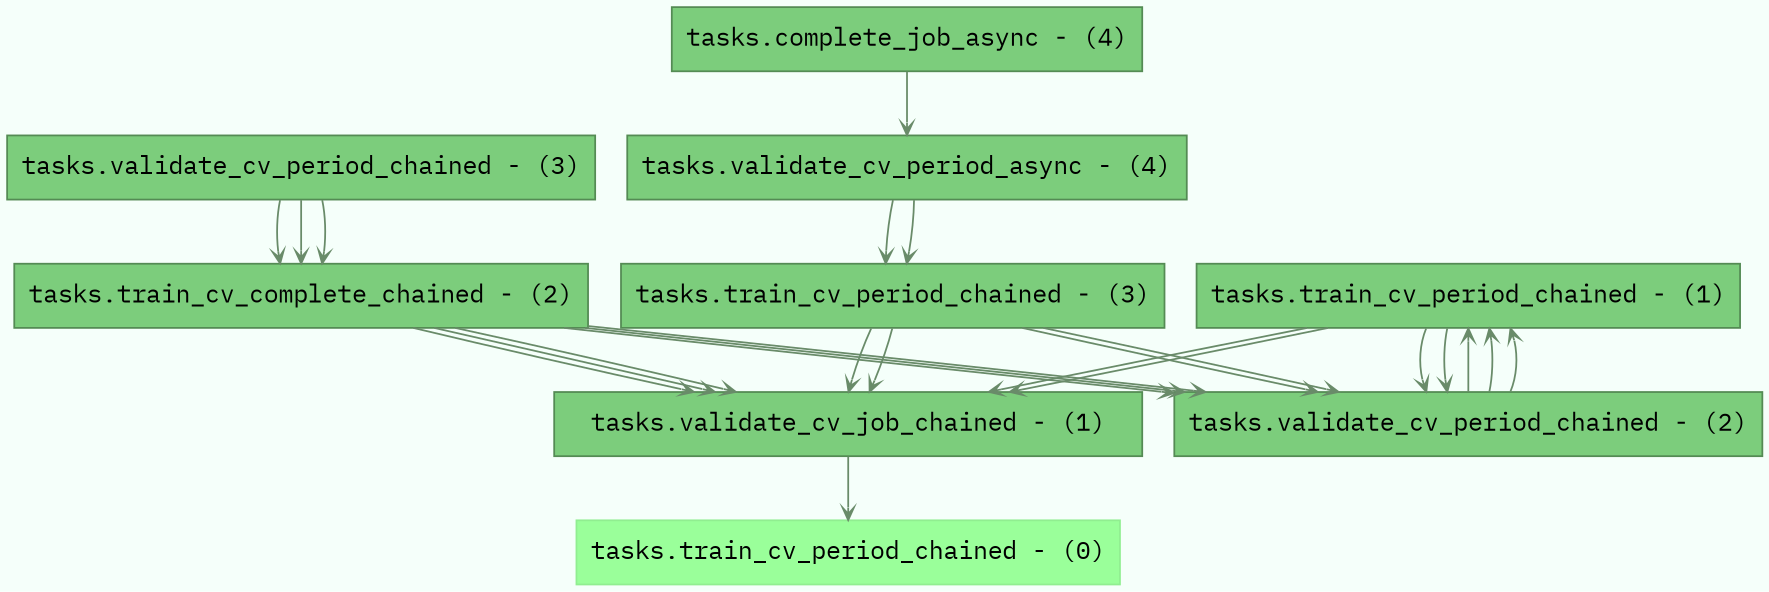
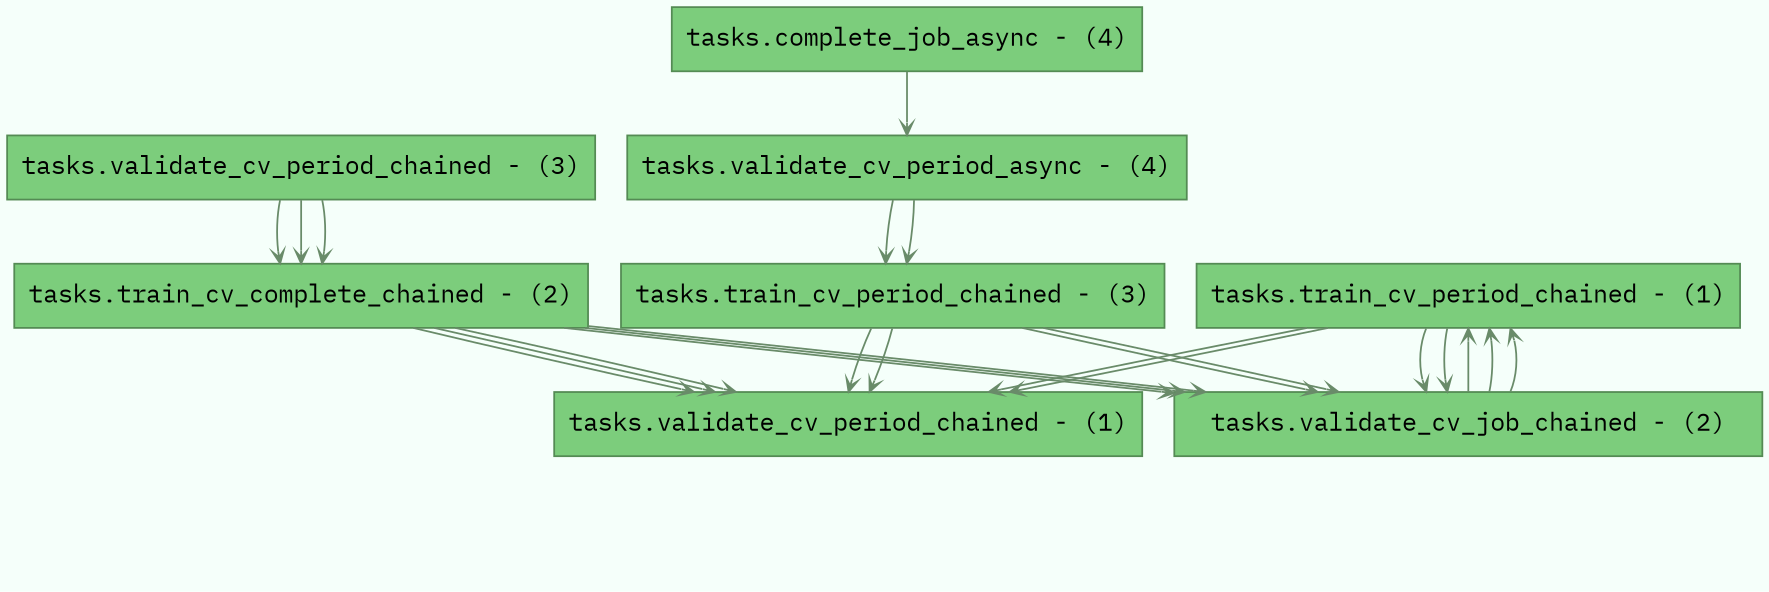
node "tasks.validate_cv_job_chained - (1)": label "tasks.validate_cv_job_chained - (1)" -> "tasks.validate_cv_period_chained - (1)"
node "tasks.validate_cv_period_chained - (2)": label "tasks.validate_cv_period_chained - (2)" -> "tasks.validate_cv_job_chained - (2)"
node "tasks.train_cv_period_chained - (0)": removed
